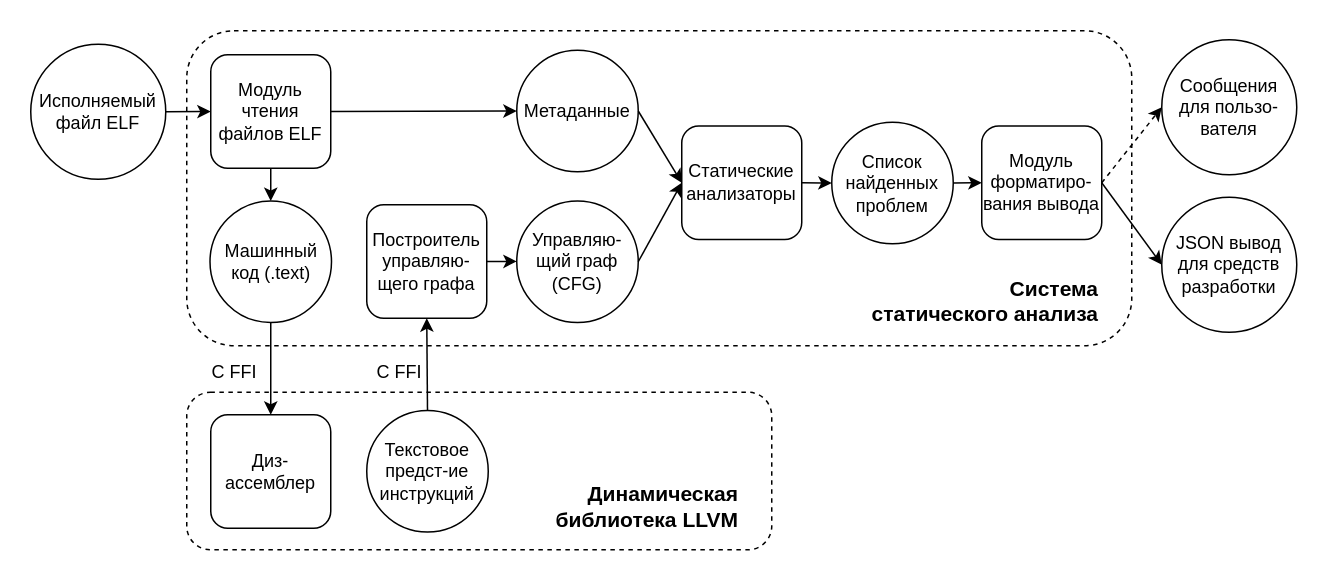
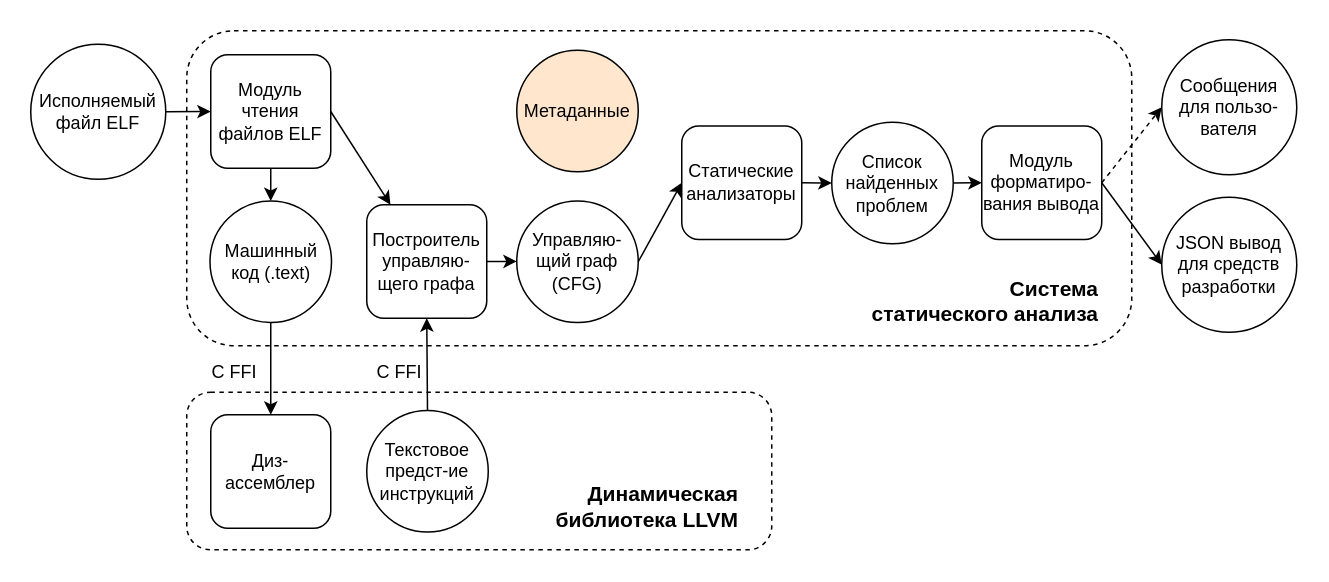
edge "Модуль чтения файлов ELF" -> "Метаданные": now "Модуль чтения файлов ELF" -> "Построитель управляю-щего графа"
node "Метаданные": fillcolor #ffffff -> #ffe6cc
edge "Метаданные" -> "Статические анализаторы": removed
